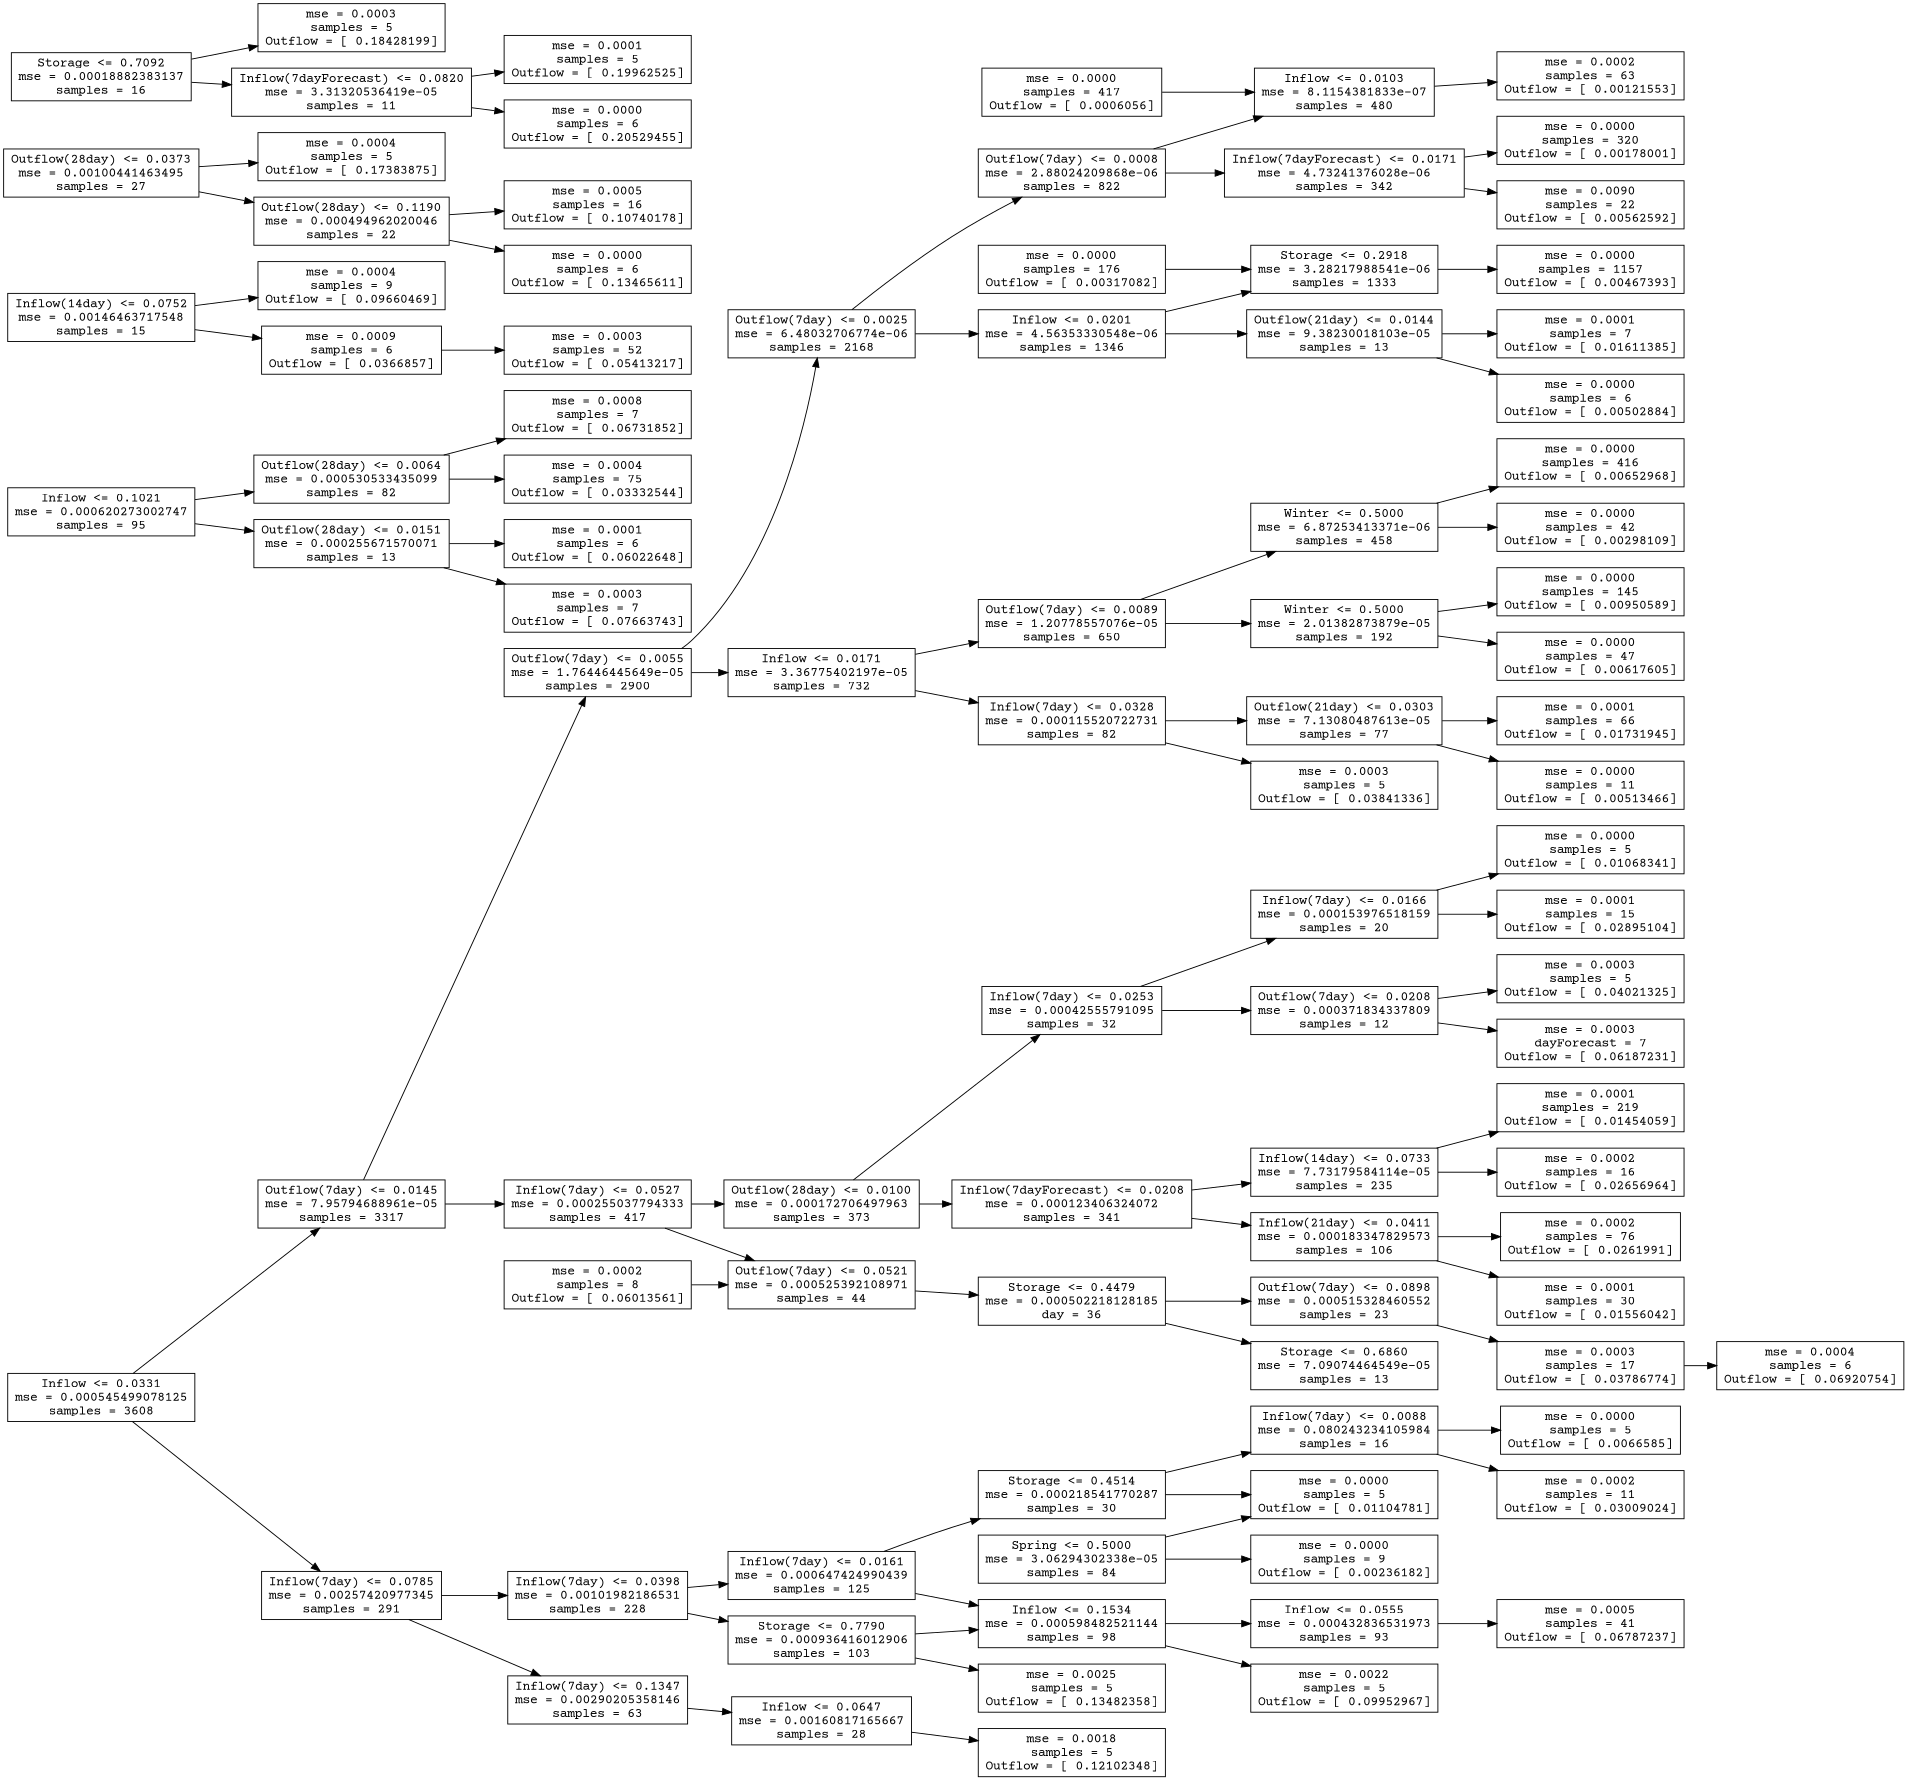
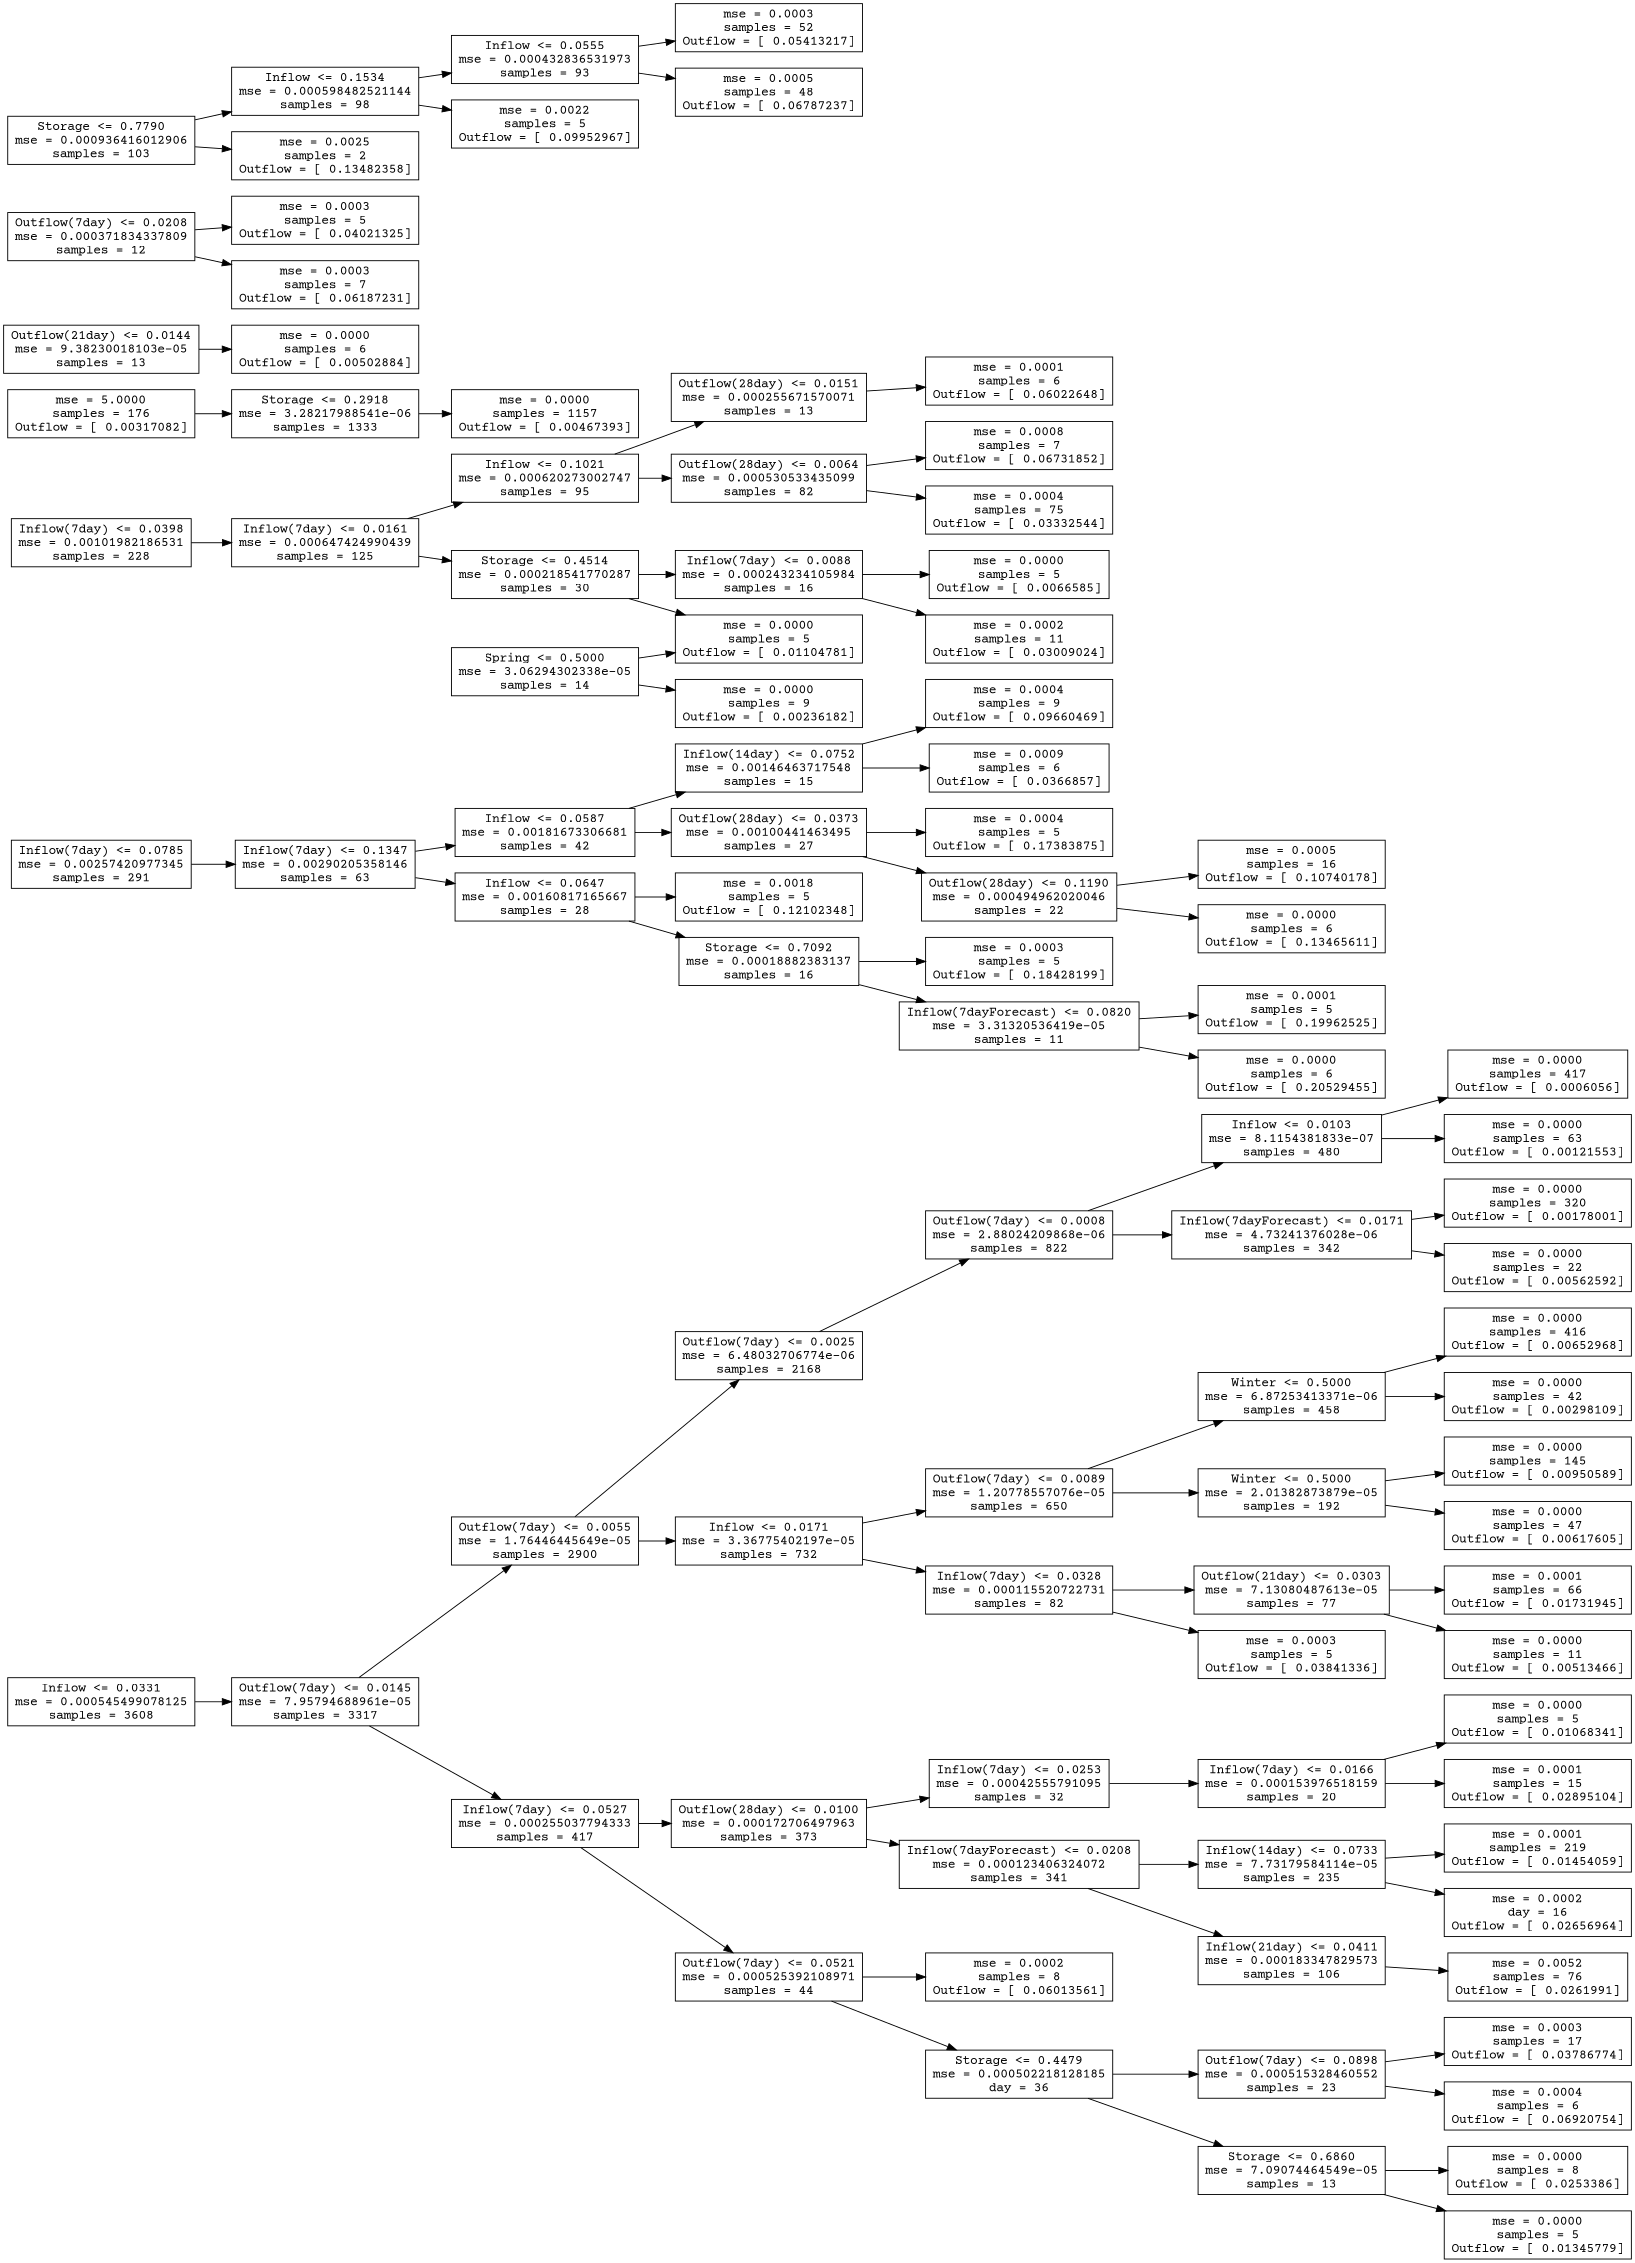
node "mse = 0.0002 samples = 63 Outflow = [ 0.00121553]": label "mse = 0.0002 samples = 63 Outflow = [ 0.00121553]" -> "mse = 0.0000 samples = 63 Outflow = [ 0.00121553]"
edge "mse = 0.0000 samples = 417 Outflow = [ 0.0006056]" -> "Inflow <= 0.0103 mse = 8.1154381833e-07 samples = 480": reversed
node "mse = 0.0090 samples = 22 Outflow = [ 0.00562592]": label "mse = 0.0090 samples = 22 Outflow = [ 0.00562592]" -> "mse = 0.0000 samples = 22 Outflow = [ 0.00562592]"
node "mse = 0.0000 samples = 176 Outflow = [ 0.00317082]": label "mse = 0.0000 samples = 176 Outflow = [ 0.00317082]" -> "mse = 5.0000 samples = 176 Outflow = [ 0.00317082]"
node "Inflow <= 0.0201 mse = 4.56353330548e-06 samples = 1346": removed
node "mse = 0.0001 samples = 7 Outflow = [ 0.01611385]": removed
edge "mse = 0.0009 samples = 6 Outflow = [ 0.0366857]" -> "mse = 0.0003 samples = 52 Outflow = [ 0.05413217]": now "Inflow <= 0.0555 mse = 0.000432836531973 samples = 93" -> "mse = 0.0003 samples = 52 Outflow = [ 0.05413217]"
node "mse = 0.0003 samples = 7 Outflow = [ 0.07663743]": removed
node "Inflow <= 0.0587 mse = 0.00181673306681 samples = 42": added
edge "Inflow <= 0.0647 mse = 0.00160817165667 samples = 28" -> "Storage <= 0.7092 mse = 0.00018882383137 samples = 16": added
edge "Inflow(7day) <= 0.0253 mse = 0.00042555791095 samples = 32" -> "Outflow(7day) <= 0.0208 mse = 0.000371834337809 samples = 12": removed
node "mse = 0.0003 dayForecast = 7 Outflow = [ 0.06187231]": label "mse = 0.0003 dayForecast = 7 Outflow = [ 0.06187231]" -> "mse = 0.0003 samples = 7 Outflow = [ 0.06187231]"
node "mse = 0.0002 samples = 16 Outflow = [ 0.02656964]": label "mse = 0.0002 samples = 16 Outflow = [ 0.02656964]" -> "mse = 0.0002 day = 16 Outflow = [ 0.02656964]"
node "mse = 0.0002 samples = 76 Outflow = [ 0.0261991]": label "mse = 0.0002 samples = 76 Outflow = [ 0.0261991]" -> "mse = 0.0052 samples = 76 Outflow = [ 0.0261991]"
edge "mse = 0.0002 samples = 8 Outflow = [ 0.06013561]" -> "Outflow(7day) <= 0.0521 mse = 0.000525392108971 samples = 44": reversed
node "mse = 0.0001 samples = 30 Outflow = [ 0.01556042]": removed
edge "mse = 0.0003 samples = 17 Outflow = [ 0.03786774]" -> "mse = 0.0004 samples = 6 Outflow = [ 0.06920754]": now "Outflow(7day) <= 0.0898 mse = 0.000515328460552 samples = 23" -> "mse = 0.0004 samples = 6 Outflow = [ 0.06920754]"
node "Inflow(7day) <= 0.0088 mse = 0.080243234105984 samples = 16": label "Inflow(7day) <= 0.0088 mse = 0.080243234105984 samples = 16" -> "Inflow(7day) <= 0.0088 mse = 0.000243234105984 samples = 16"
edge "Inflow <= 0.0331 mse = 0.000545499078125 samples = 3608" -> "Inflow(7day) <= 0.0785 mse = 0.00257420977345 samples = 291": removed
node "Spring <= 0.5000 mse = 3.06294302338e-05 samples = 84": label "Spring <= 0.5000 mse = 3.06294302338e-05 samples = 84" -> "Spring <= 0.5000 mse = 3.06294302338e-05 samples = 14"
edge "Inflow(7day) <= 0.0785 mse = 0.00257420977345 samples = 291" -> "Inflow(7day) <= 0.0398 mse = 0.00101982186531 samples = 228": removed
edge "Inflow(7day) <= 0.0161 mse = 0.000647424990439 samples = 125" -> "Inflow <= 0.1534 mse = 0.000598482521144 samples = 98": now "Inflow(7day) <= 0.0161 mse = 0.000647424990439 samples = 125" -> "Inflow <= 0.1021 mse = 0.000620273002747 samples = 95"
edge "Inflow(7day) <= 0.0398 mse = 0.00101982186531 samples = 228" -> "Storage <= 0.7790 mse = 0.000936416012906 samples = 103": removed
node "mse = 0.0005 samples = 41 Outflow = [ 0.06787237]": label "mse = 0.0005 samples = 41 Outflow = [ 0.06787237]" -> "mse = 0.0005 samples = 48 Outflow = [ 0.06787237]"
node "mse = 0.0025 samples = 5 Outflow = [ 0.13482358]": label "mse = 0.0025 samples = 5 Outflow = [ 0.13482358]" -> "mse = 0.0025 samples = 2 Outflow = [ 0.13482358]"
node "mse = 0.0000 samples = 8 Outflow = [ 0.0253386]": added
node "mse = 0.0000 samples = 5 Outflow = [ 0.01345779]": added
